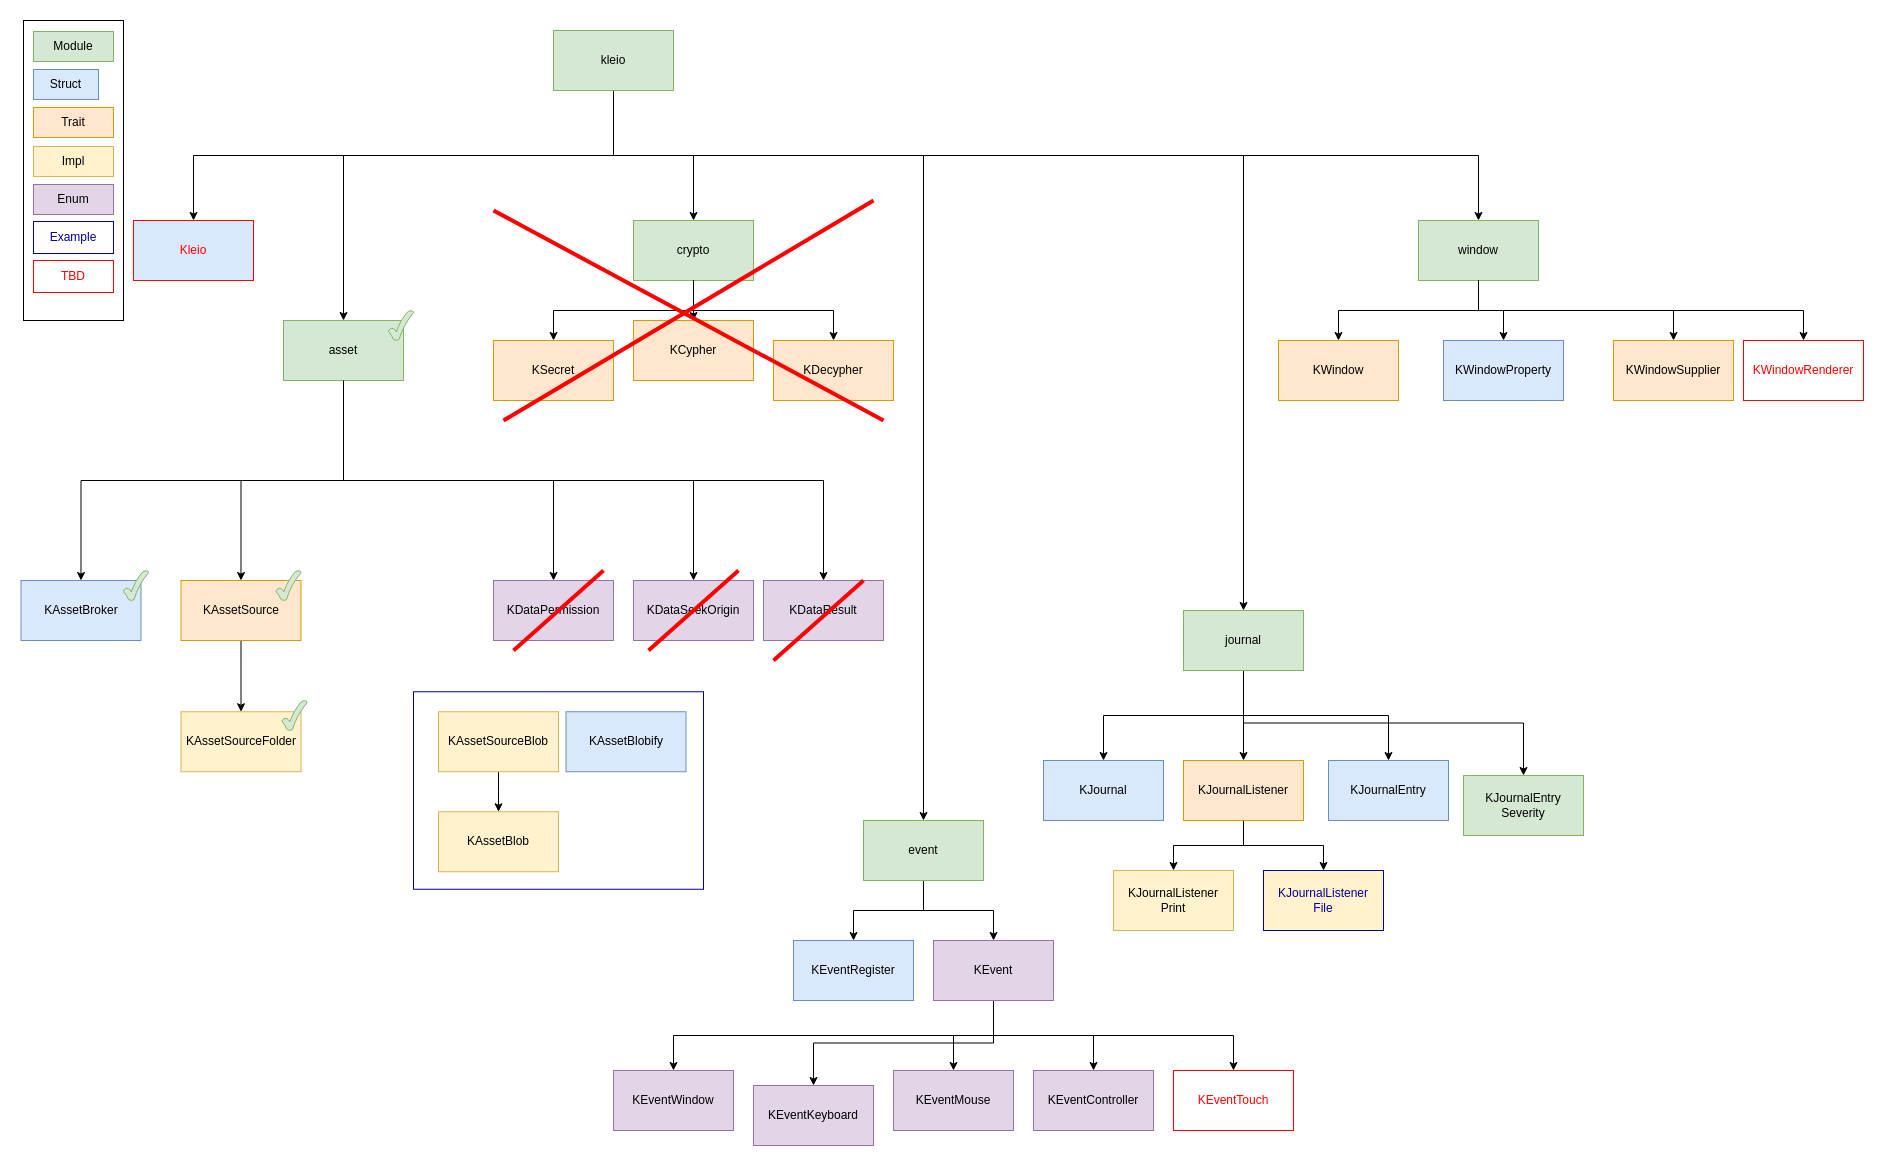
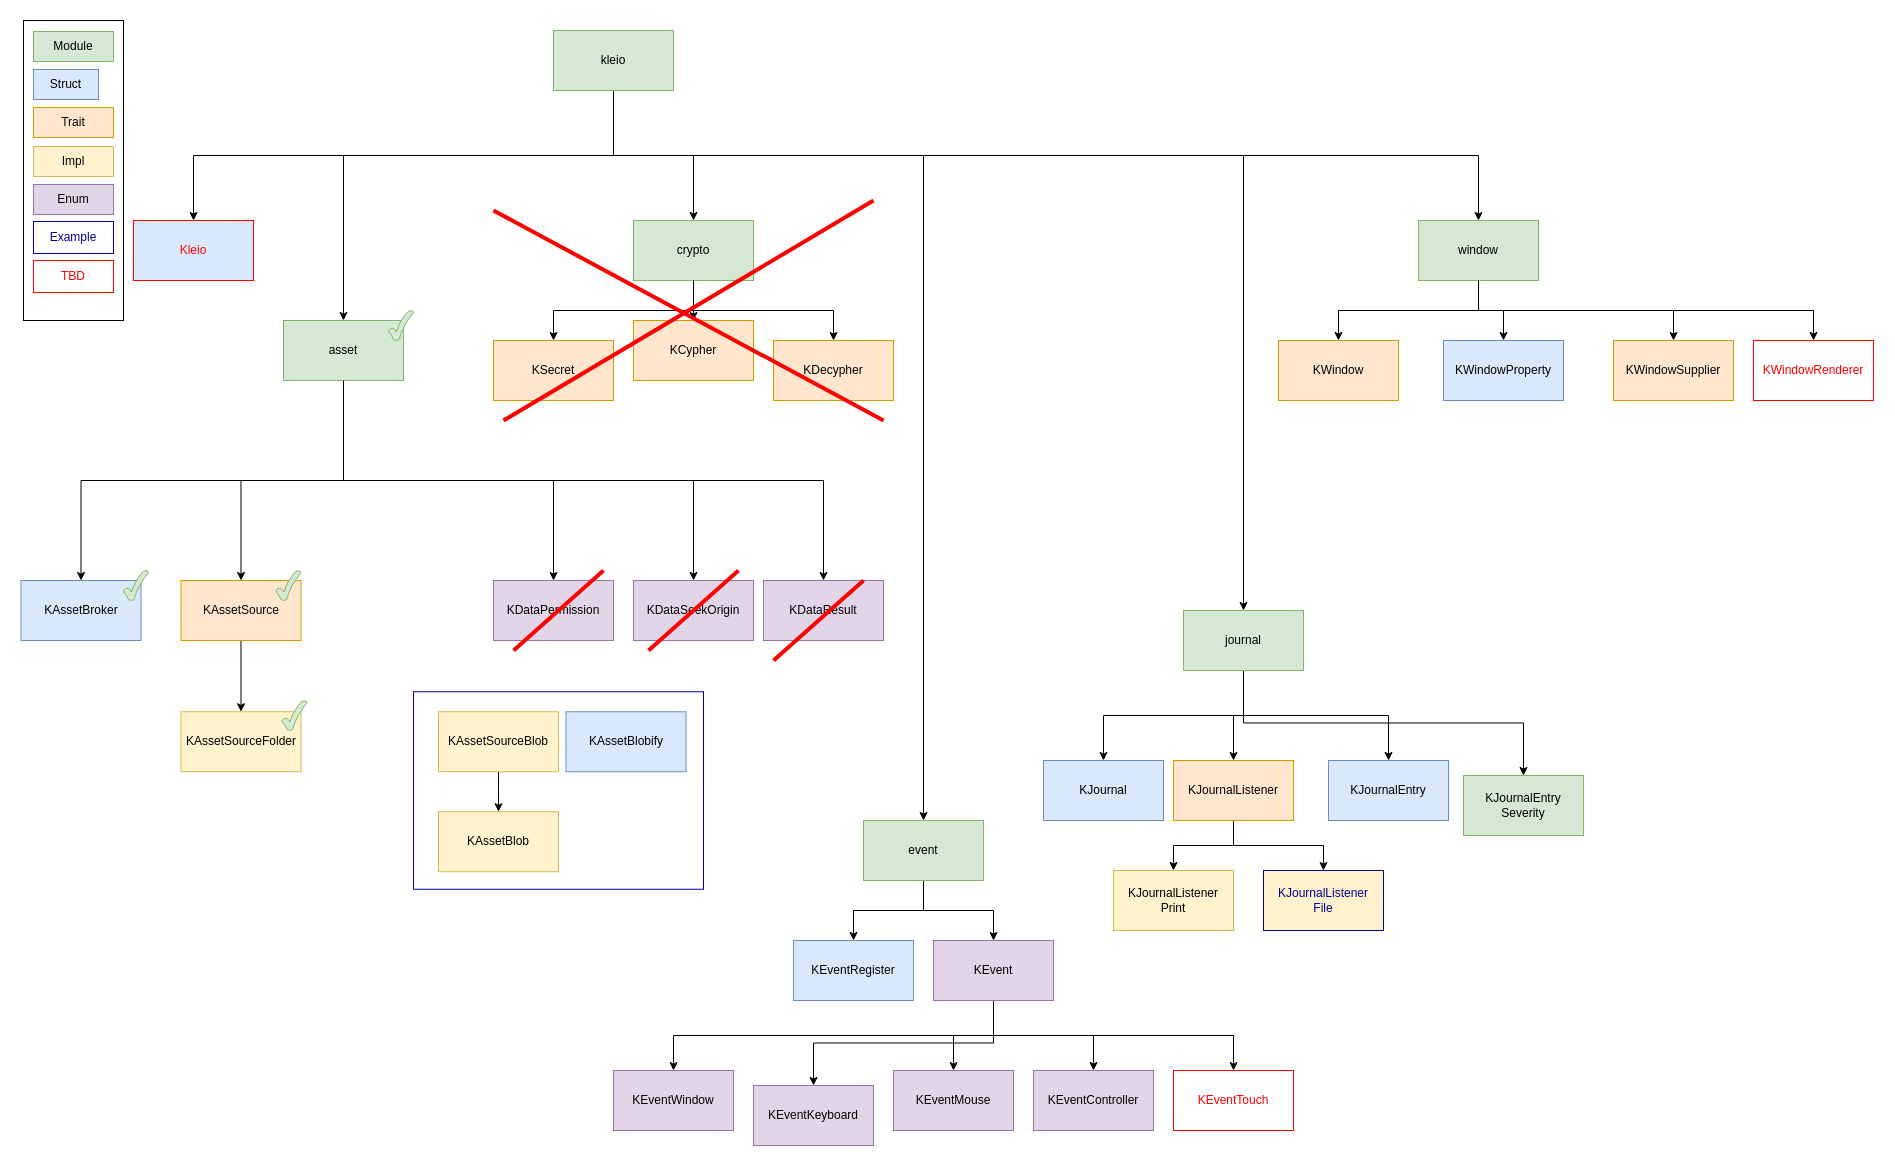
node "KWindowRenderer": moved (1804, 371) -> (1814, 371)
node "KJournalListener": moved (1244, 791) -> (1234, 791)
